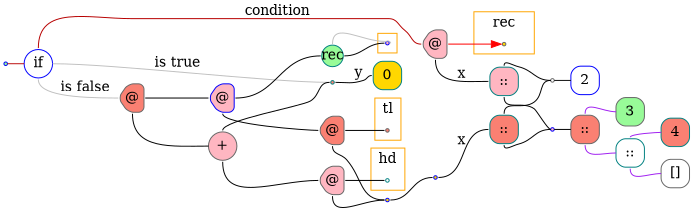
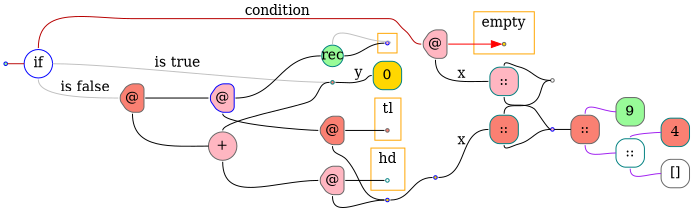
cluster "rec": label "rec" -> "empty"
node "2": removed
node "3": label "3" -> "9"
